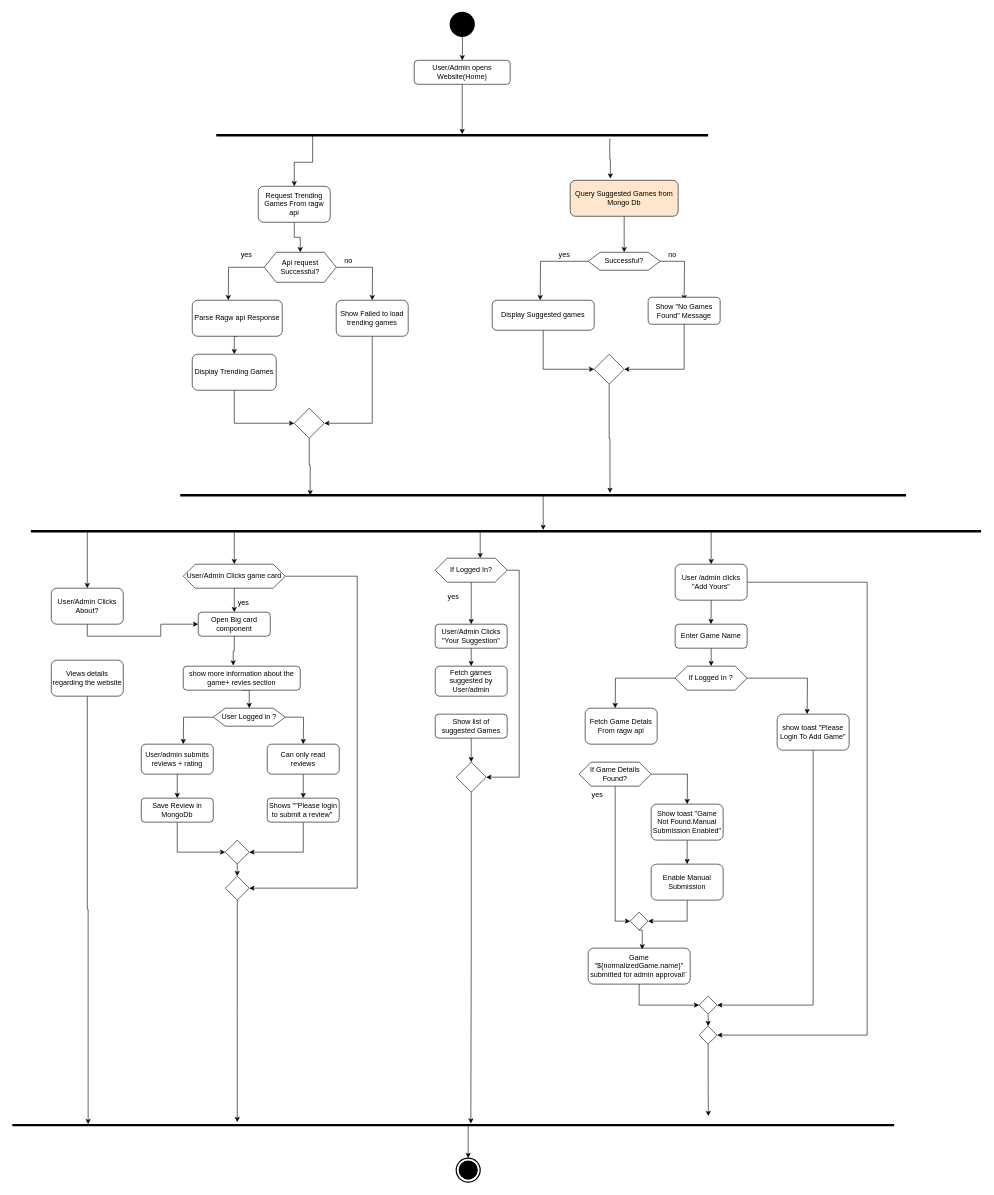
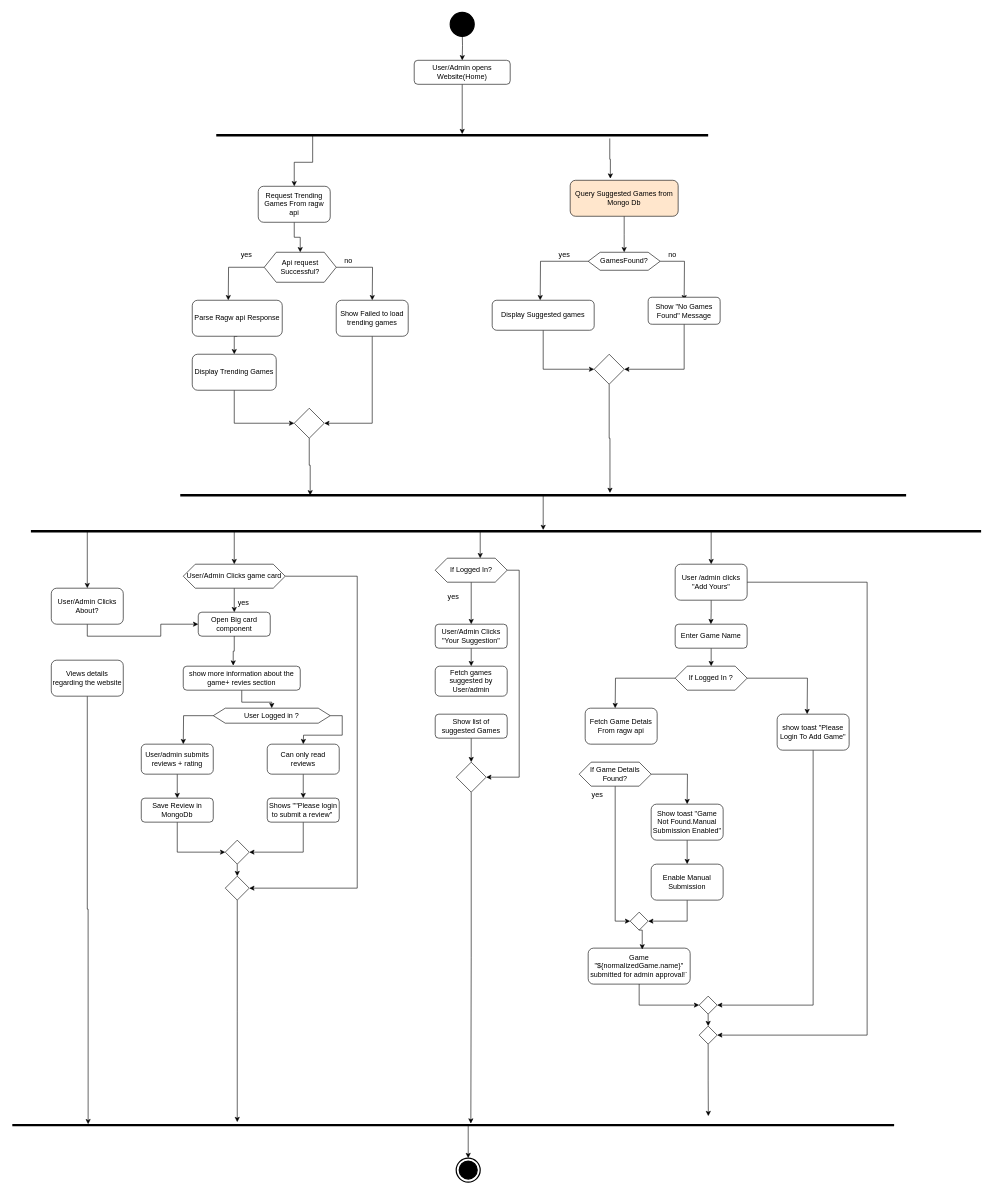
node "Successful?": label "Successful?" -> "GamesFound?"
node "User Logged in ?": size 72x18 -> 117x15
